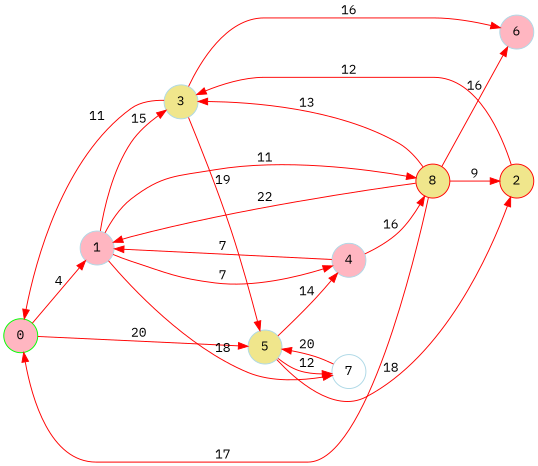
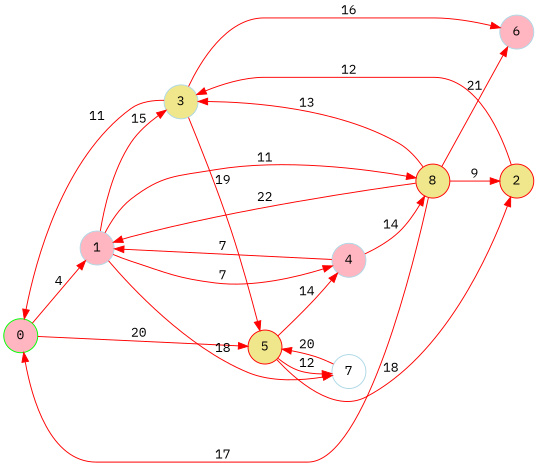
edge "8" -> "6": label "16" -> "21"
edge "4" -> "8": label "16" -> "14"
node "5": color lightblue -> red
